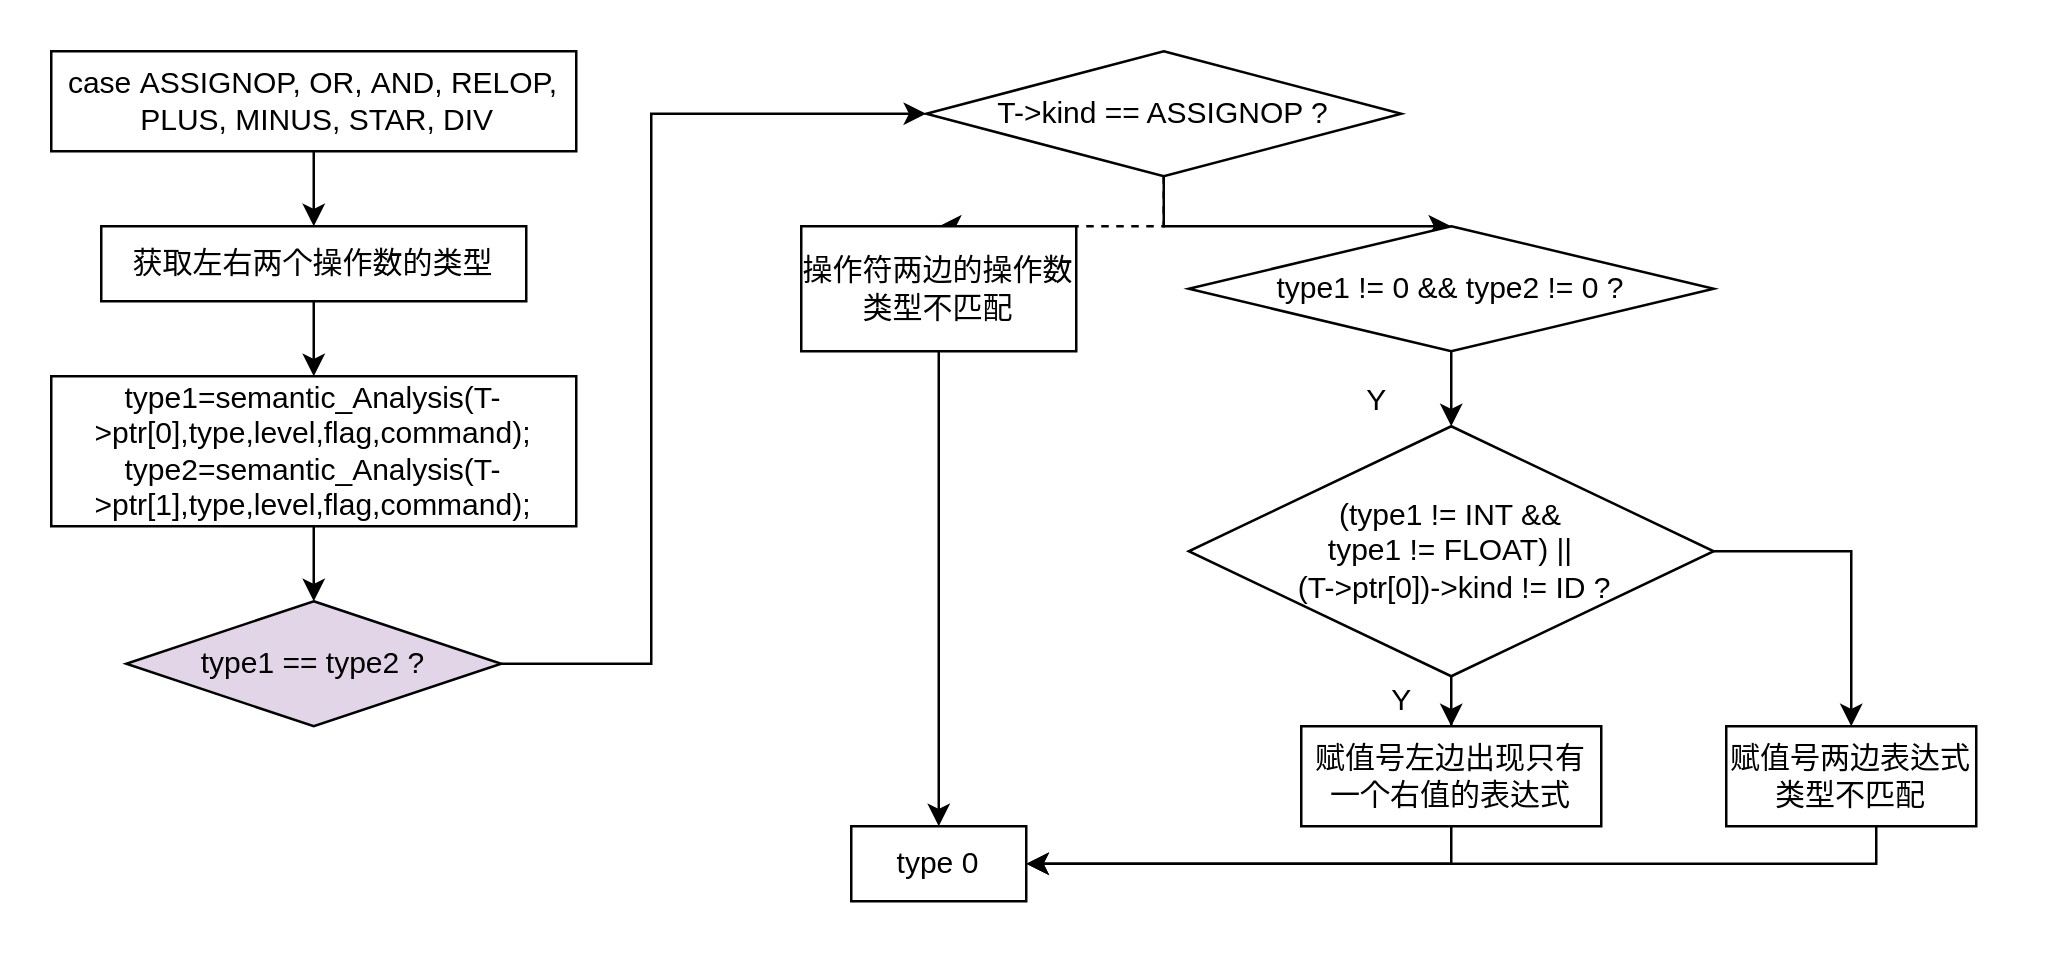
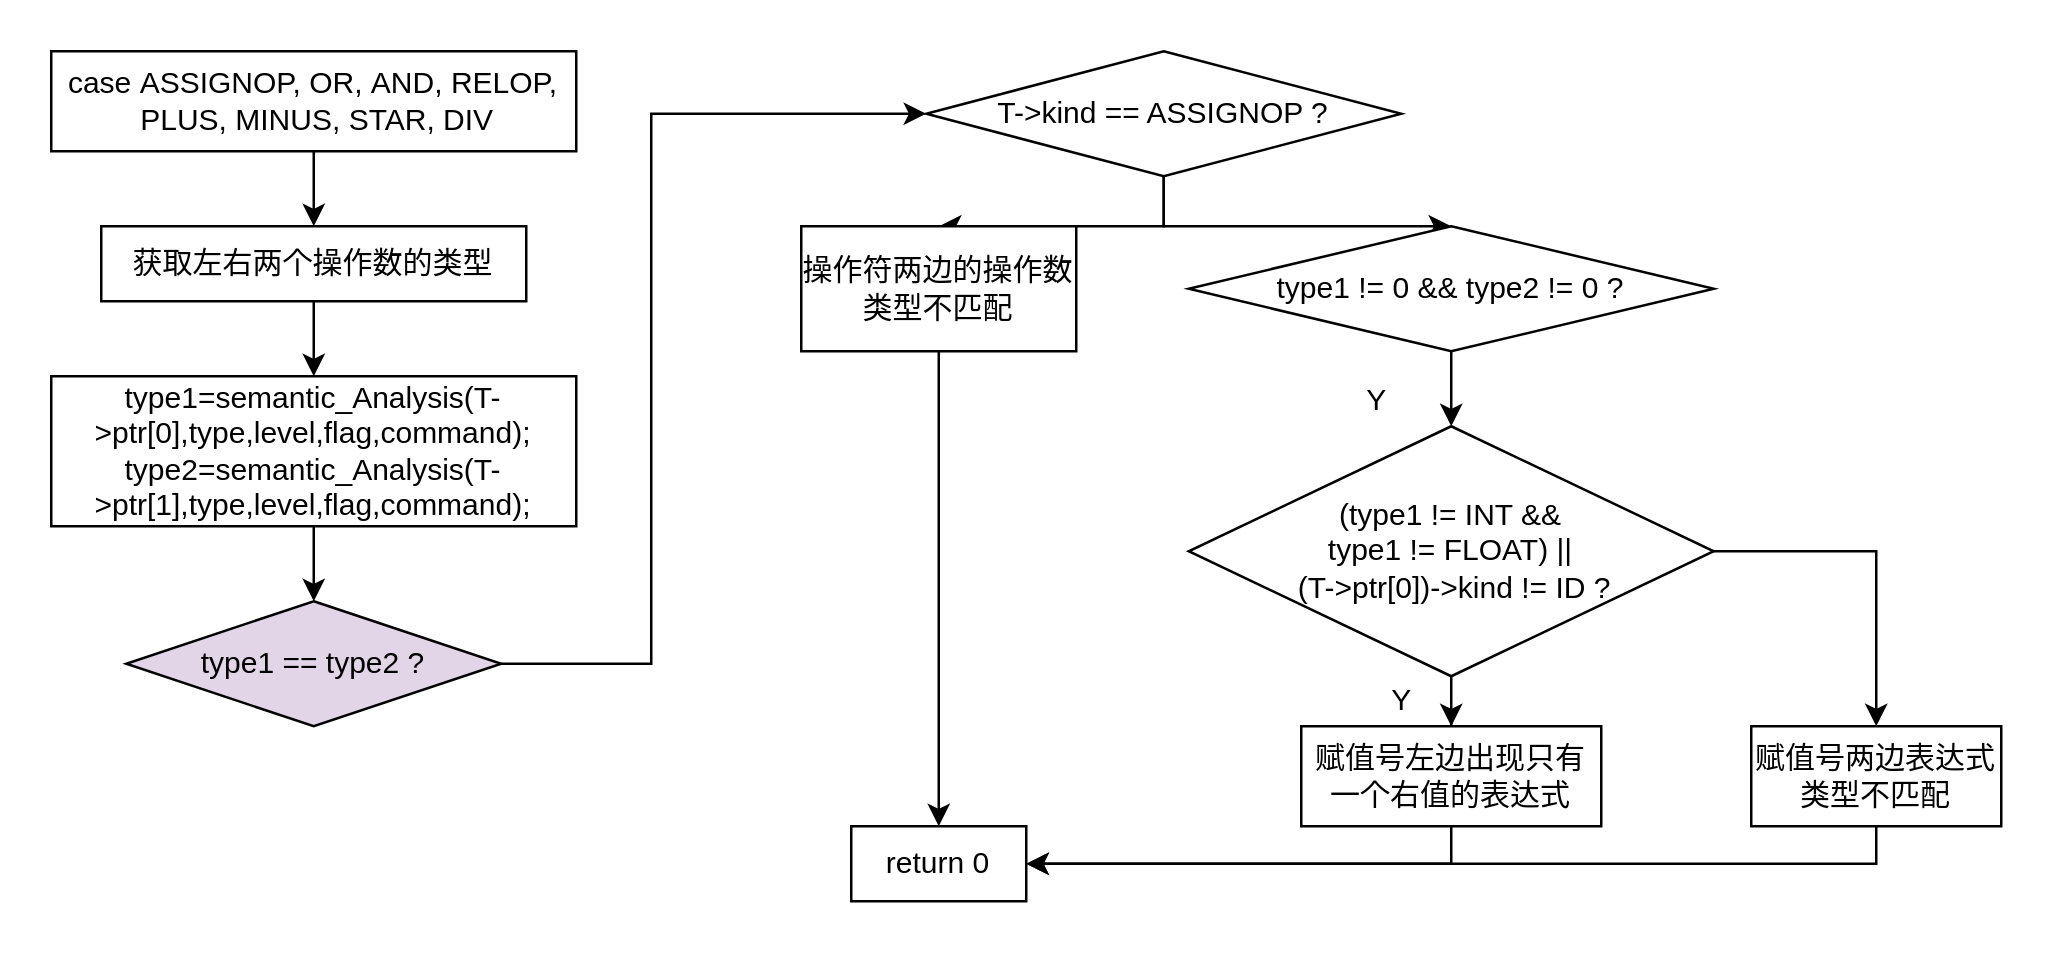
edge "T->kind == ASSIGNOP ?" -> "操作符两边的操作数类型不匹配": style dashed -> solid
node "赋值号两边表达式类型不匹配": moved (1851, 776) -> (1876, 776)
node "type 0": label "type 0" -> "return 0"
